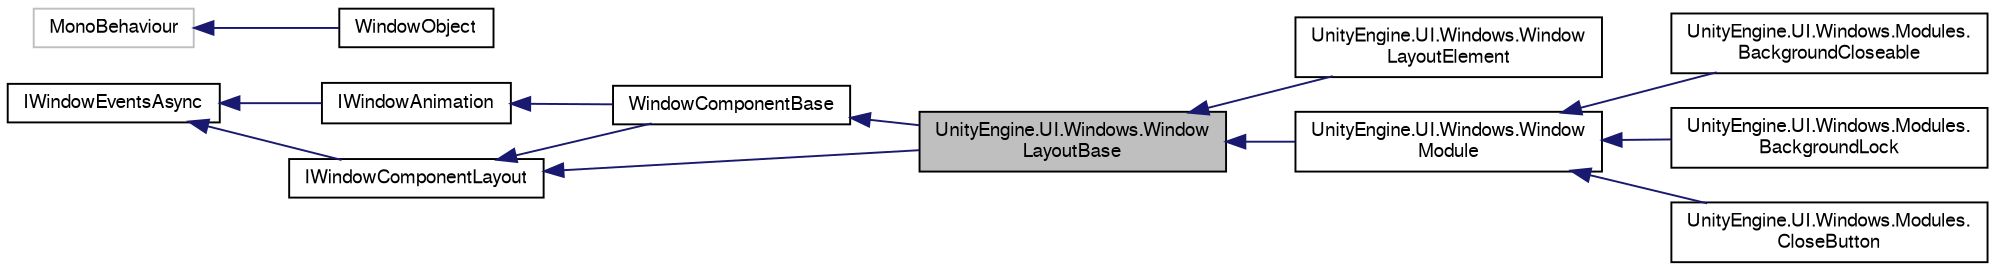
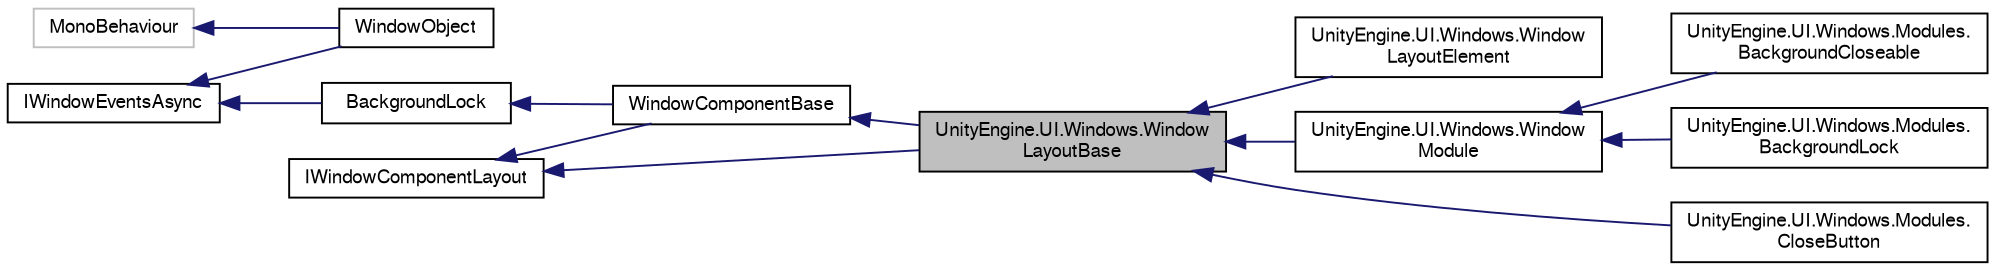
node "IWindowAnimation": label "IWindowAnimation" -> "BackgroundLock"
edge "IWindowComponentLayout" -> "IWindowEventsAsync": now "WindowObject" -> "IWindowEventsAsync"
edge "UnityEngine.UI.Windows.Modules. CloseButton" -> "UnityEngine.UI.Windows.Window Module": now "UnityEngine.UI.Windows.Modules. CloseButton" -> "UnityEngine.UI.Windows.Window LayoutBase"
